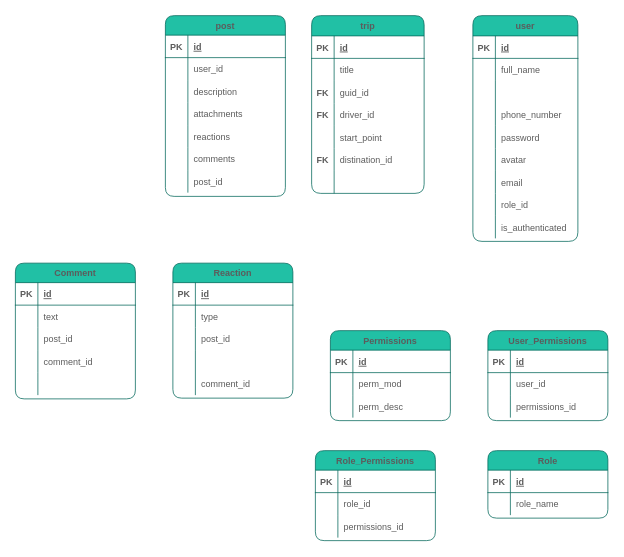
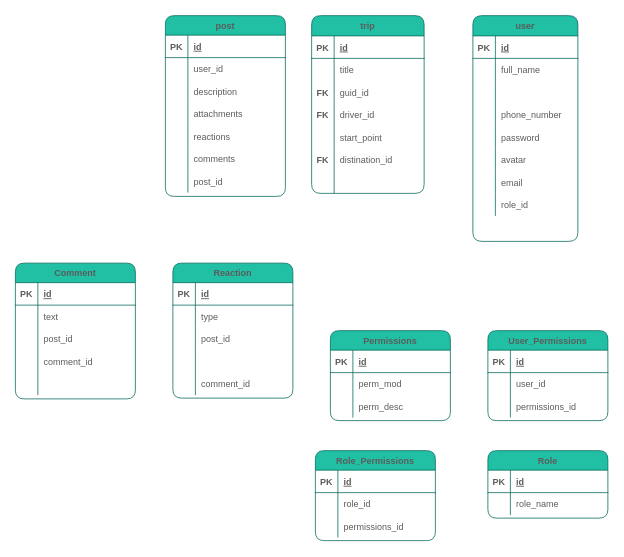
node "is_authenticated": removed
